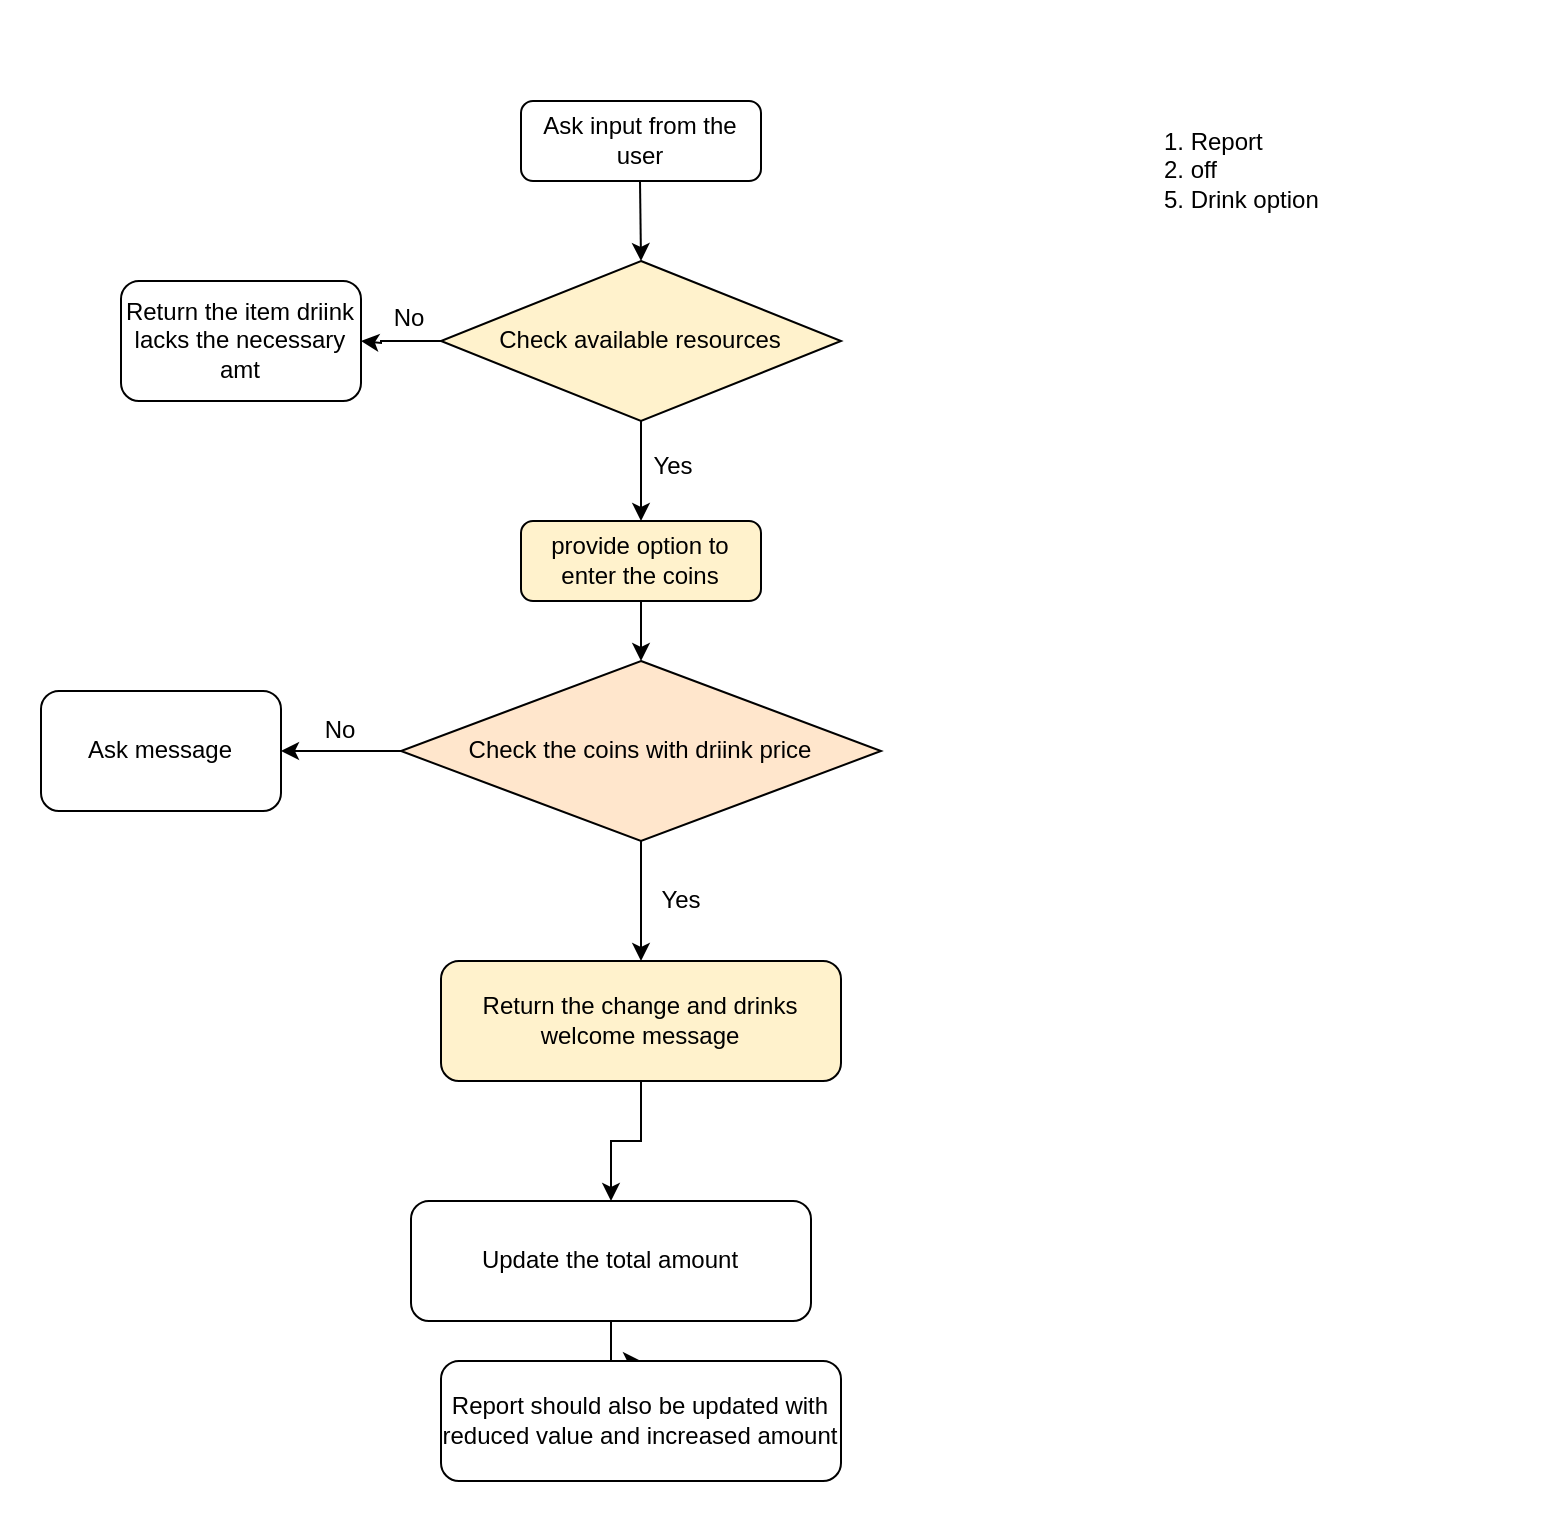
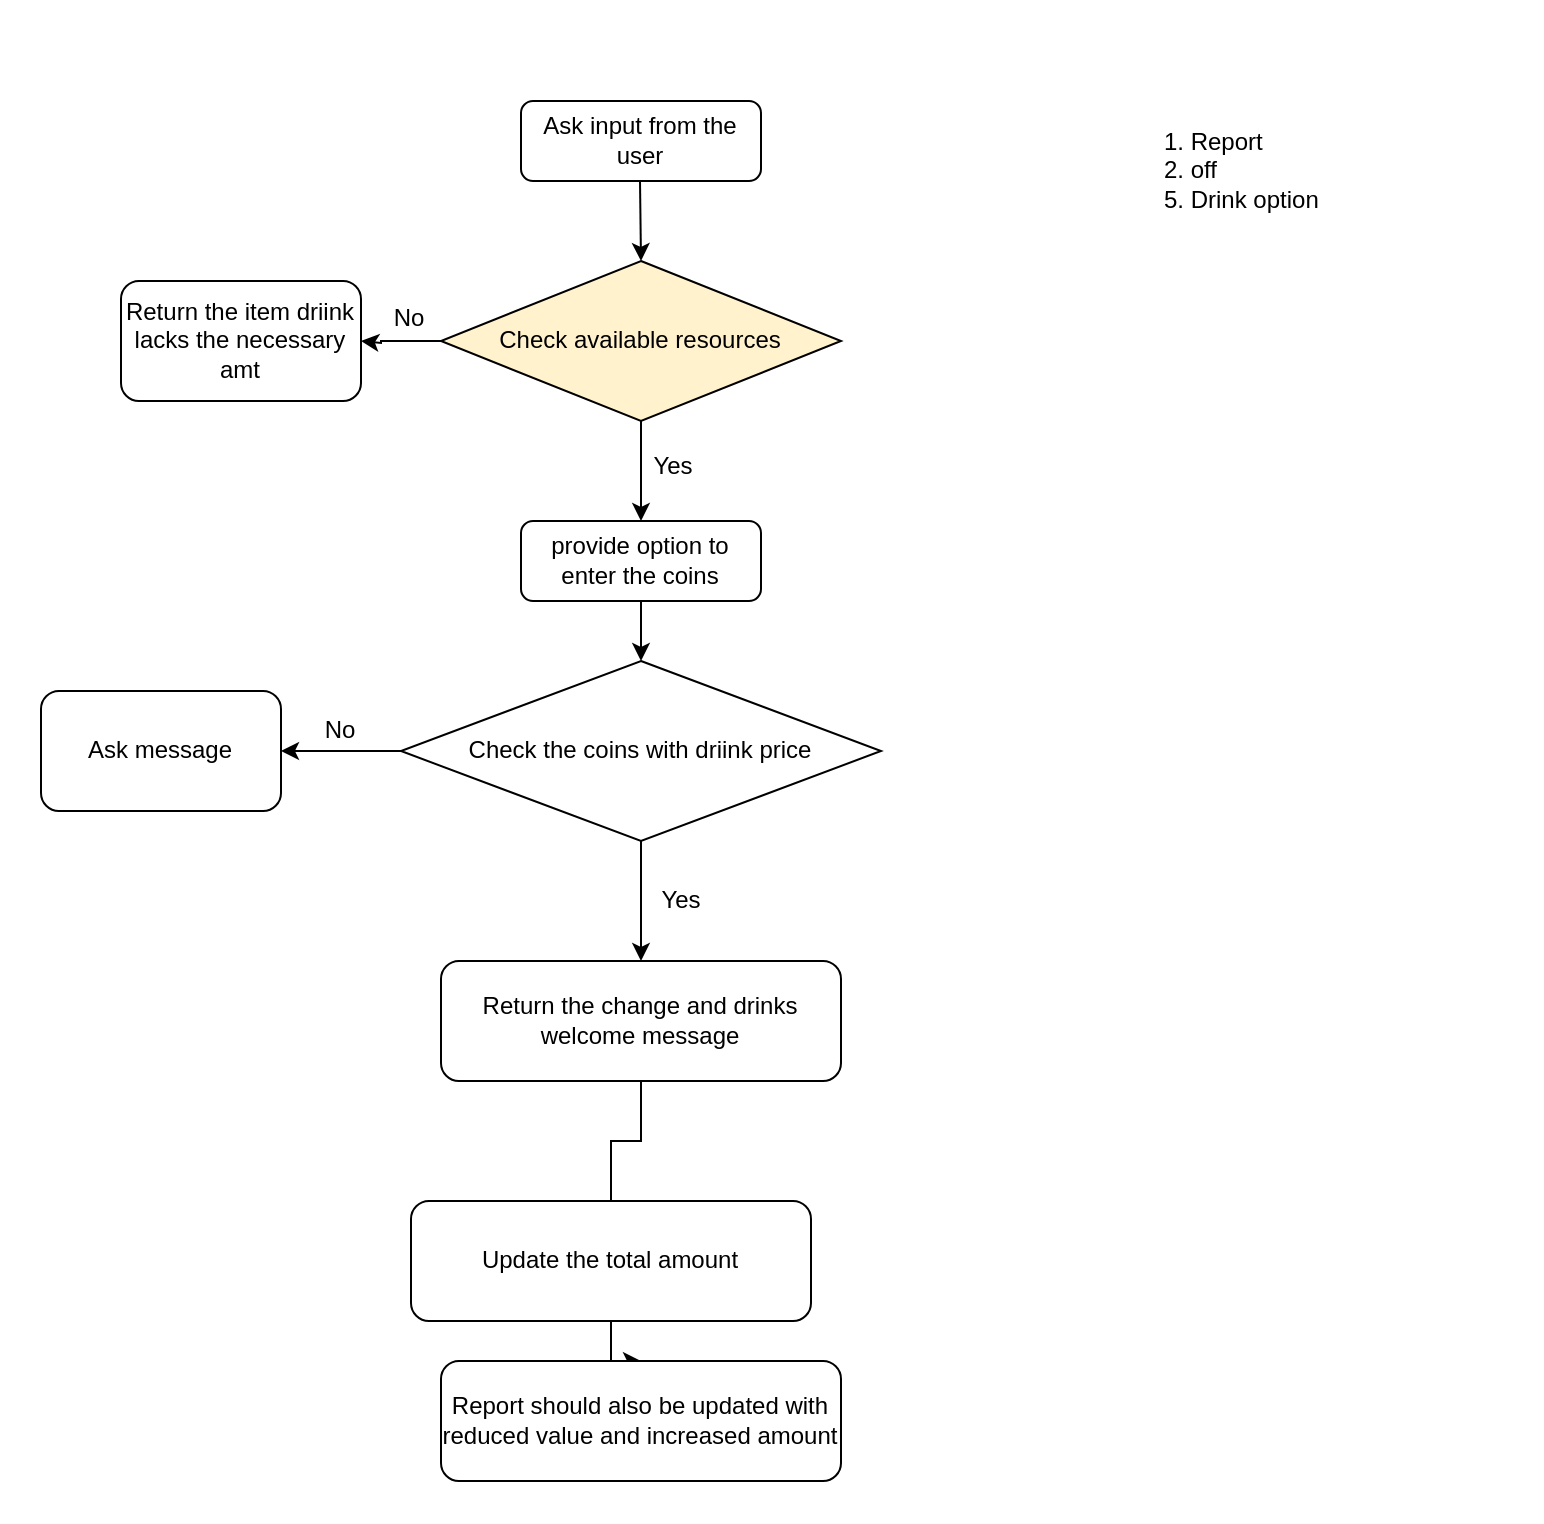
node "provide option to enter the coins": fillcolor #fff2cc -> #ffffff
node "Check the coins with driink price": fillcolor #ffe6cc -> #ffffff
node "Return the change and drinks welcome message": fillcolor #fff2cc -> #ffffff
edge "Return the change and drinks welcome message" -> "Update the total amount": arrowhead classic -> none
